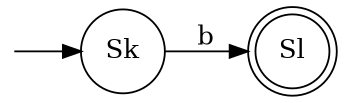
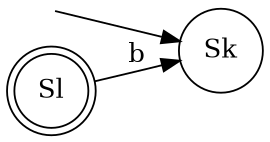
edge "Sk" -> "Sl": reversed
